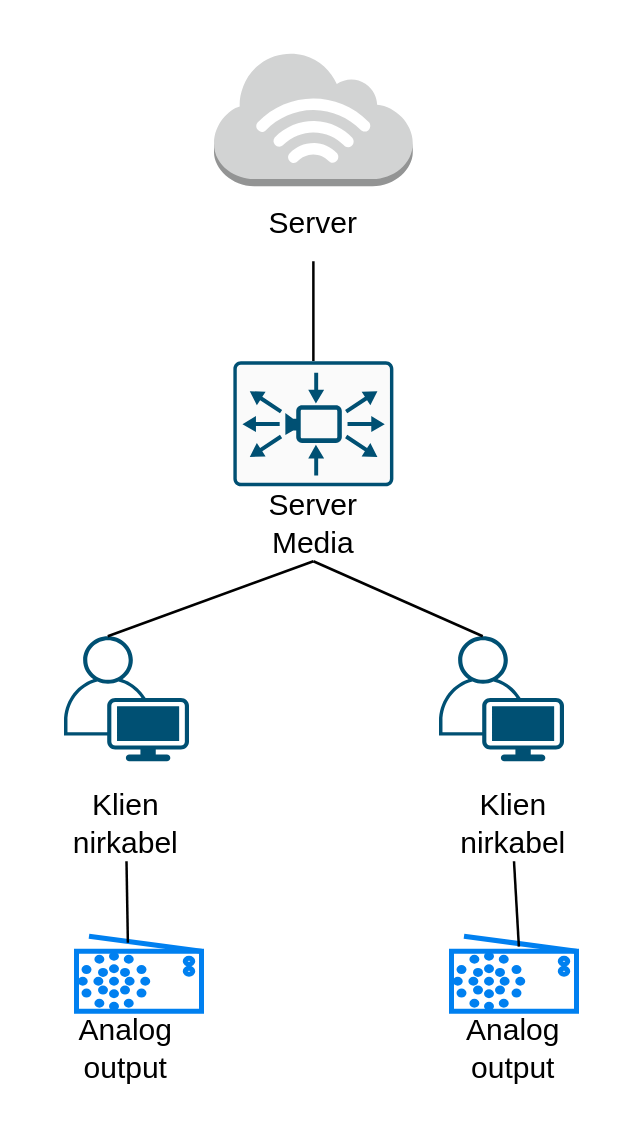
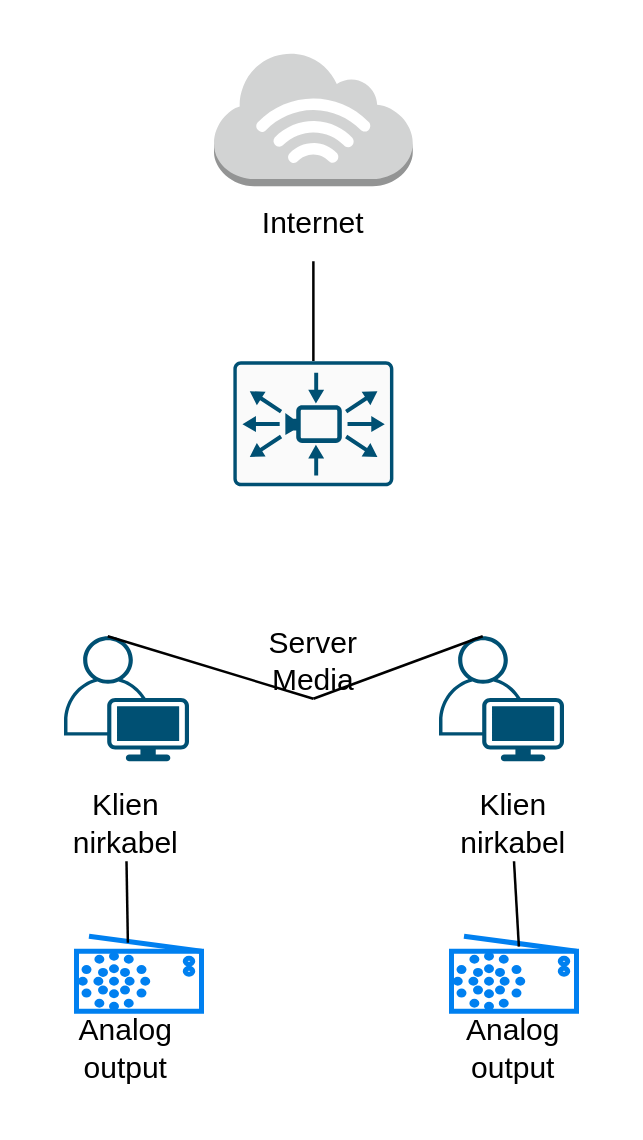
node "Server": label "Server" -> "Internet"
node "Server Media": moved (313, 524) -> (313, 661)
